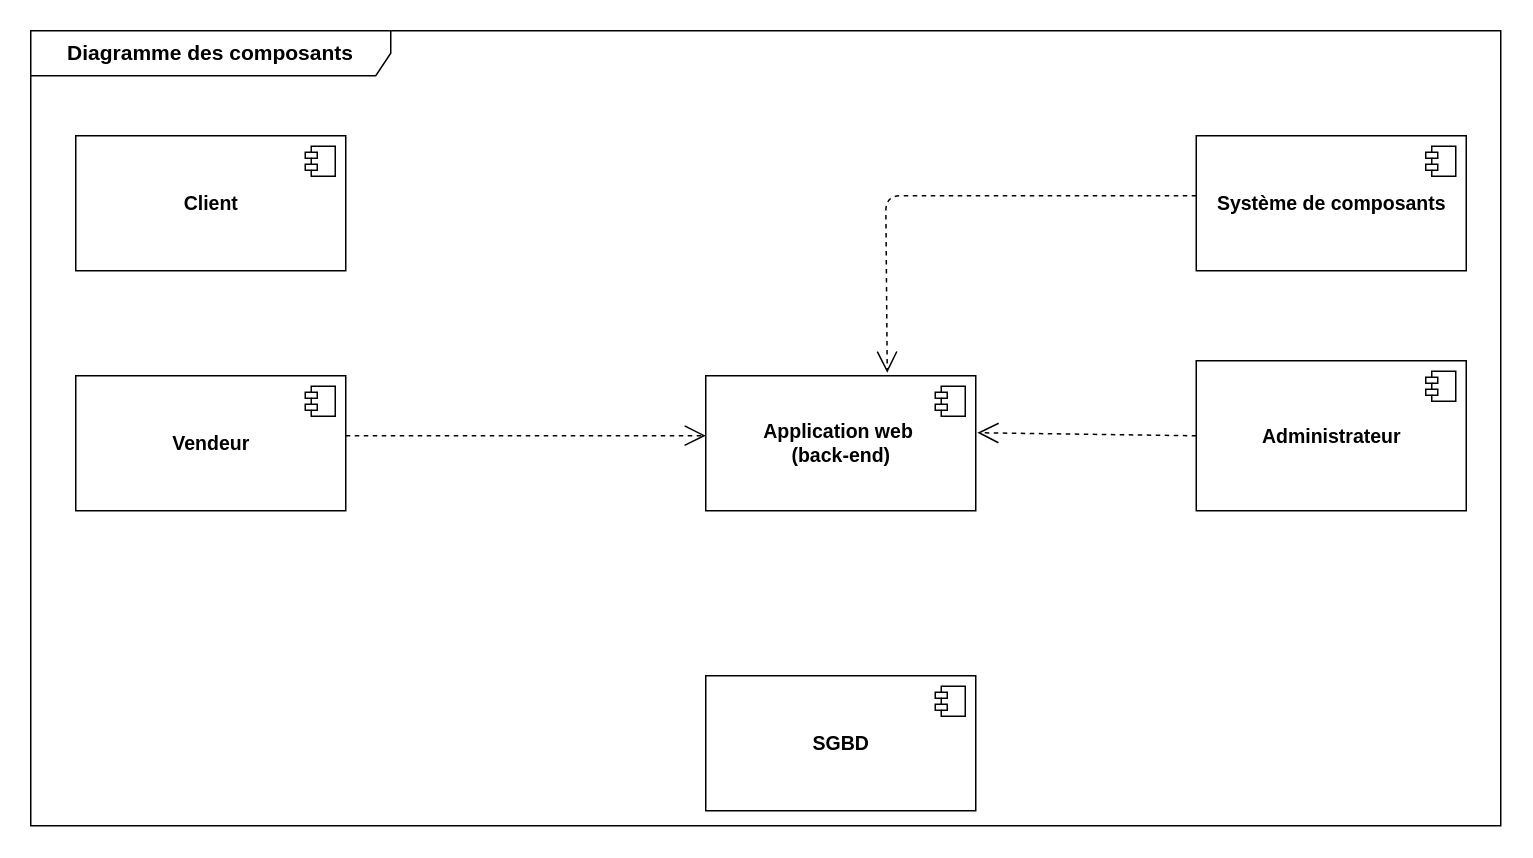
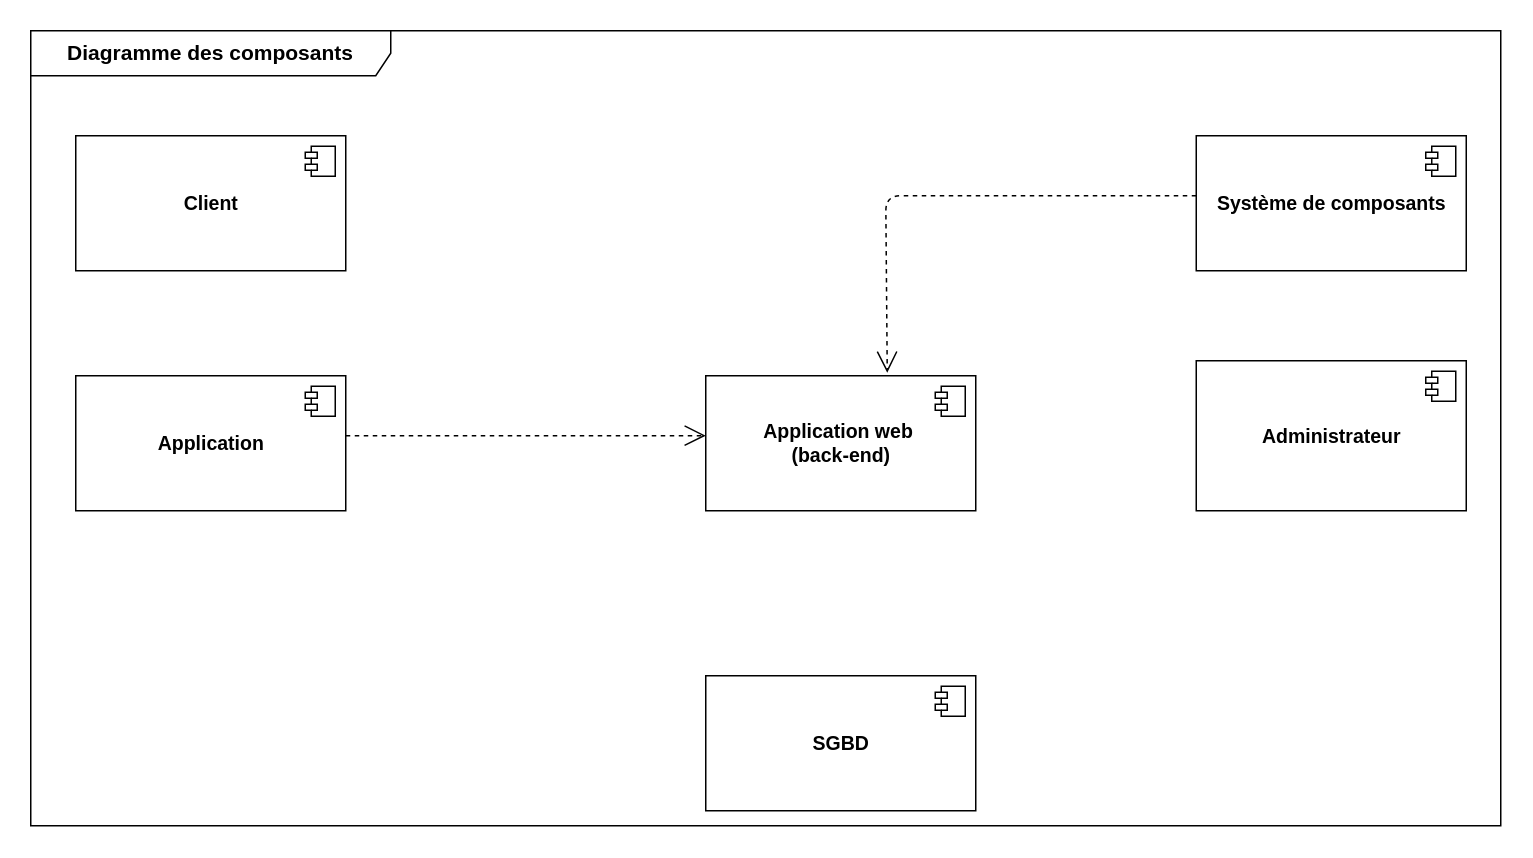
edge "Administrateur" -> "Application web (back-end)": removed
node "Vendeur": label "Vendeur" -> "Application"
